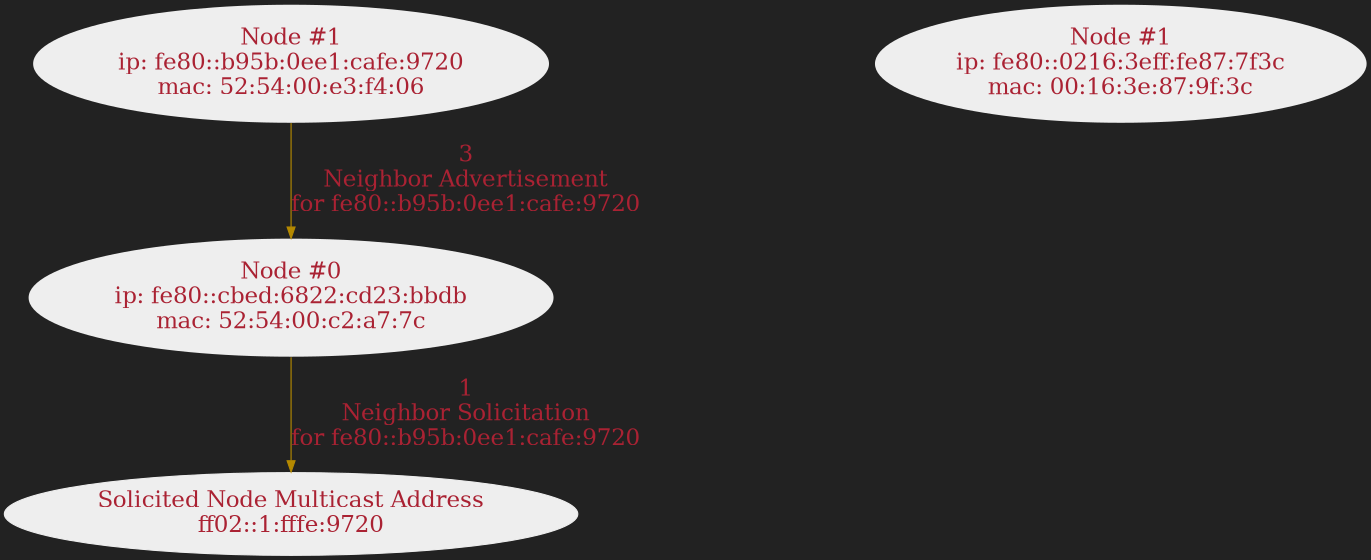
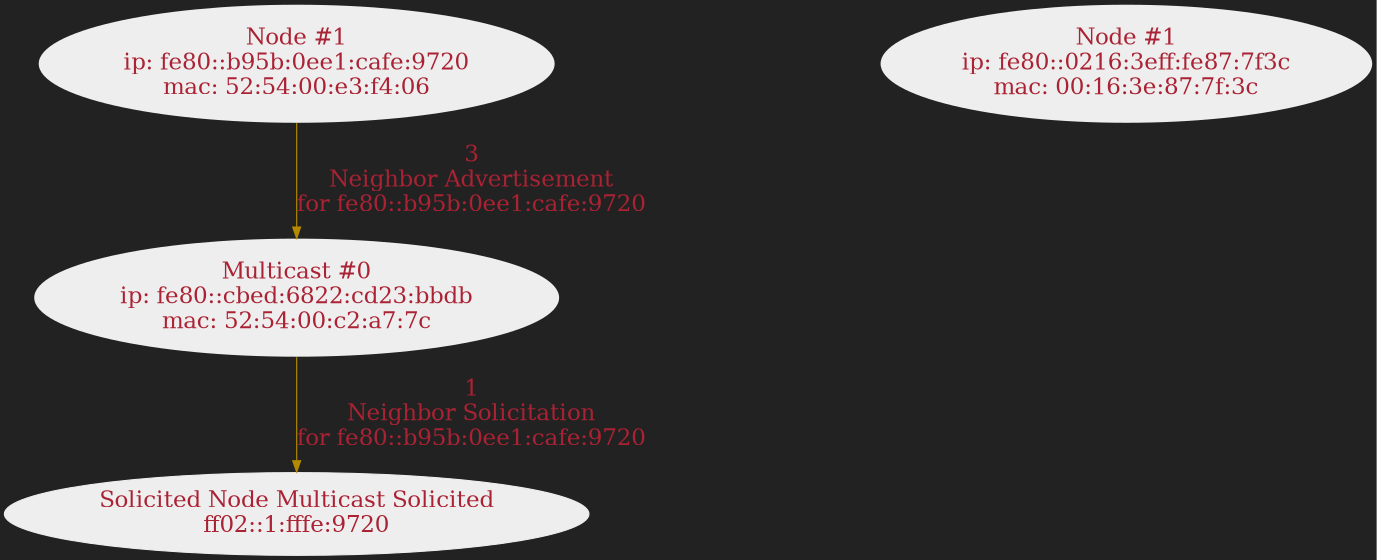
node "Node #1 ip: fe80::0216:3eff:fe87:7f3c mac: 00:16:3e:87:9f:3c": label "Node #1 ip: fe80::0216:3eff:fe87:7f3c mac: 00:16:3e:87:9f:3c" -> "Node #1 ip: fe80::0216:3eff:fe87:7f3c mac: 00:16:3e:87:7f:3c"
node "Node #0 ip: fe80::cbed:6822:cd23:bbdb mac: 52:54:00:c2:a7:7c": label "Node #0 ip: fe80::cbed:6822:cd23:bbdb mac: 52:54:00:c2:a7:7c" -> "Multicast #0 ip: fe80::cbed:6822:cd23:bbdb mac: 52:54:00:c2:a7:7c"
node "Solicited Node Multicast Address ff02::1:fffe:9720": label "Solicited Node Multicast Address ff02::1:fffe:9720" -> "Solicited Node Multicast Solicited ff02::1:fffe:9720"
